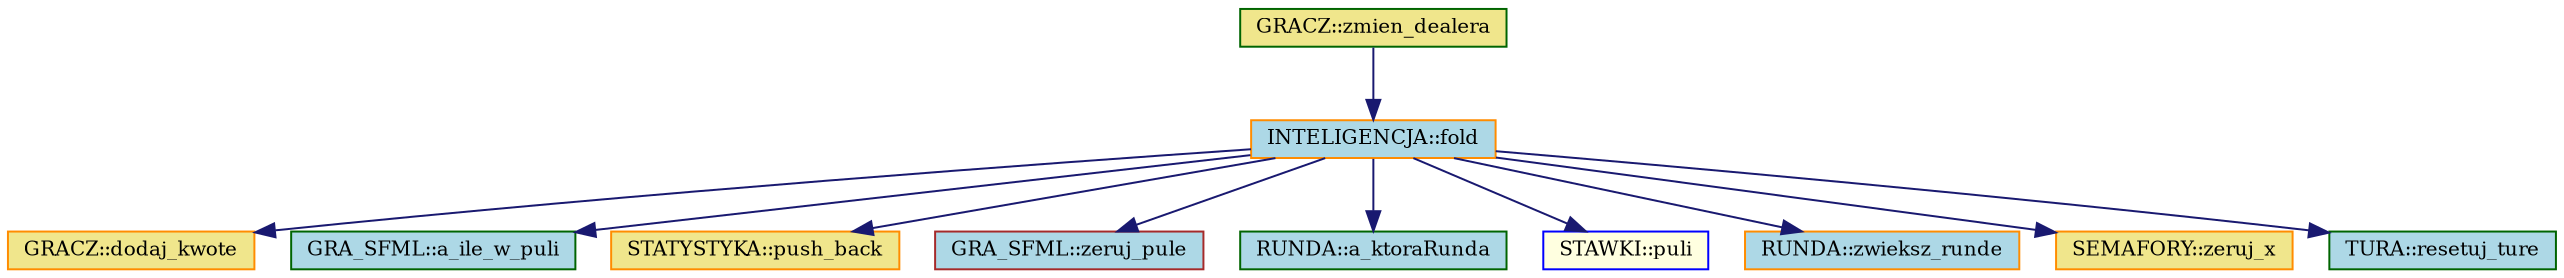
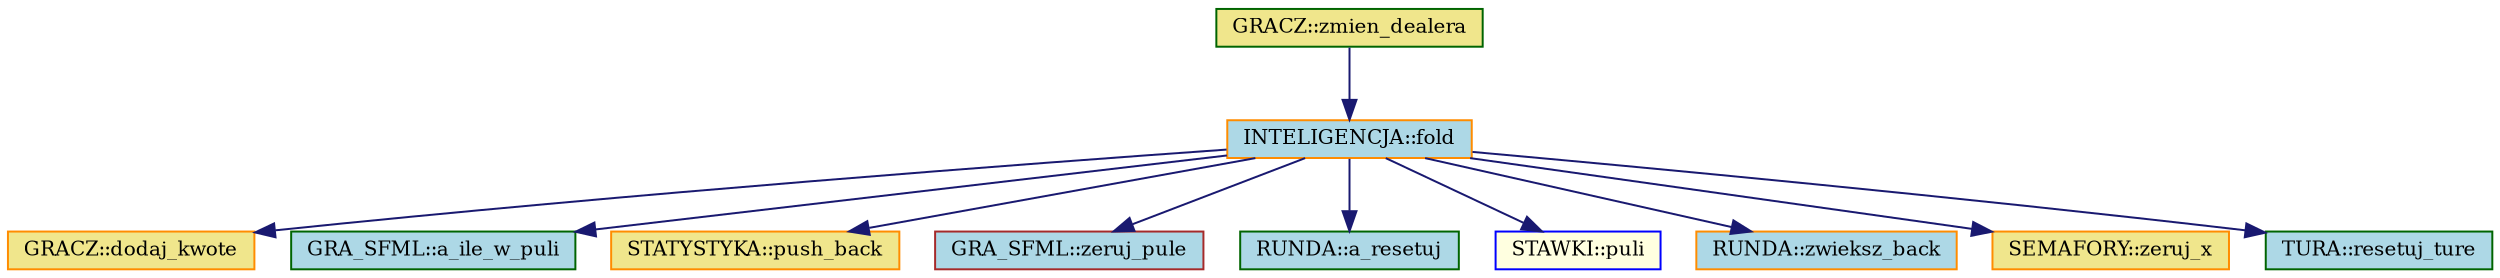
node "RUNDA::a_ktoraRunda": label "RUNDA::a_ktoraRunda" -> "RUNDA::a_resetuj"
node "RUNDA::zwieksz_runde": label "RUNDA::zwieksz_runde" -> "RUNDA::zwieksz_back"
